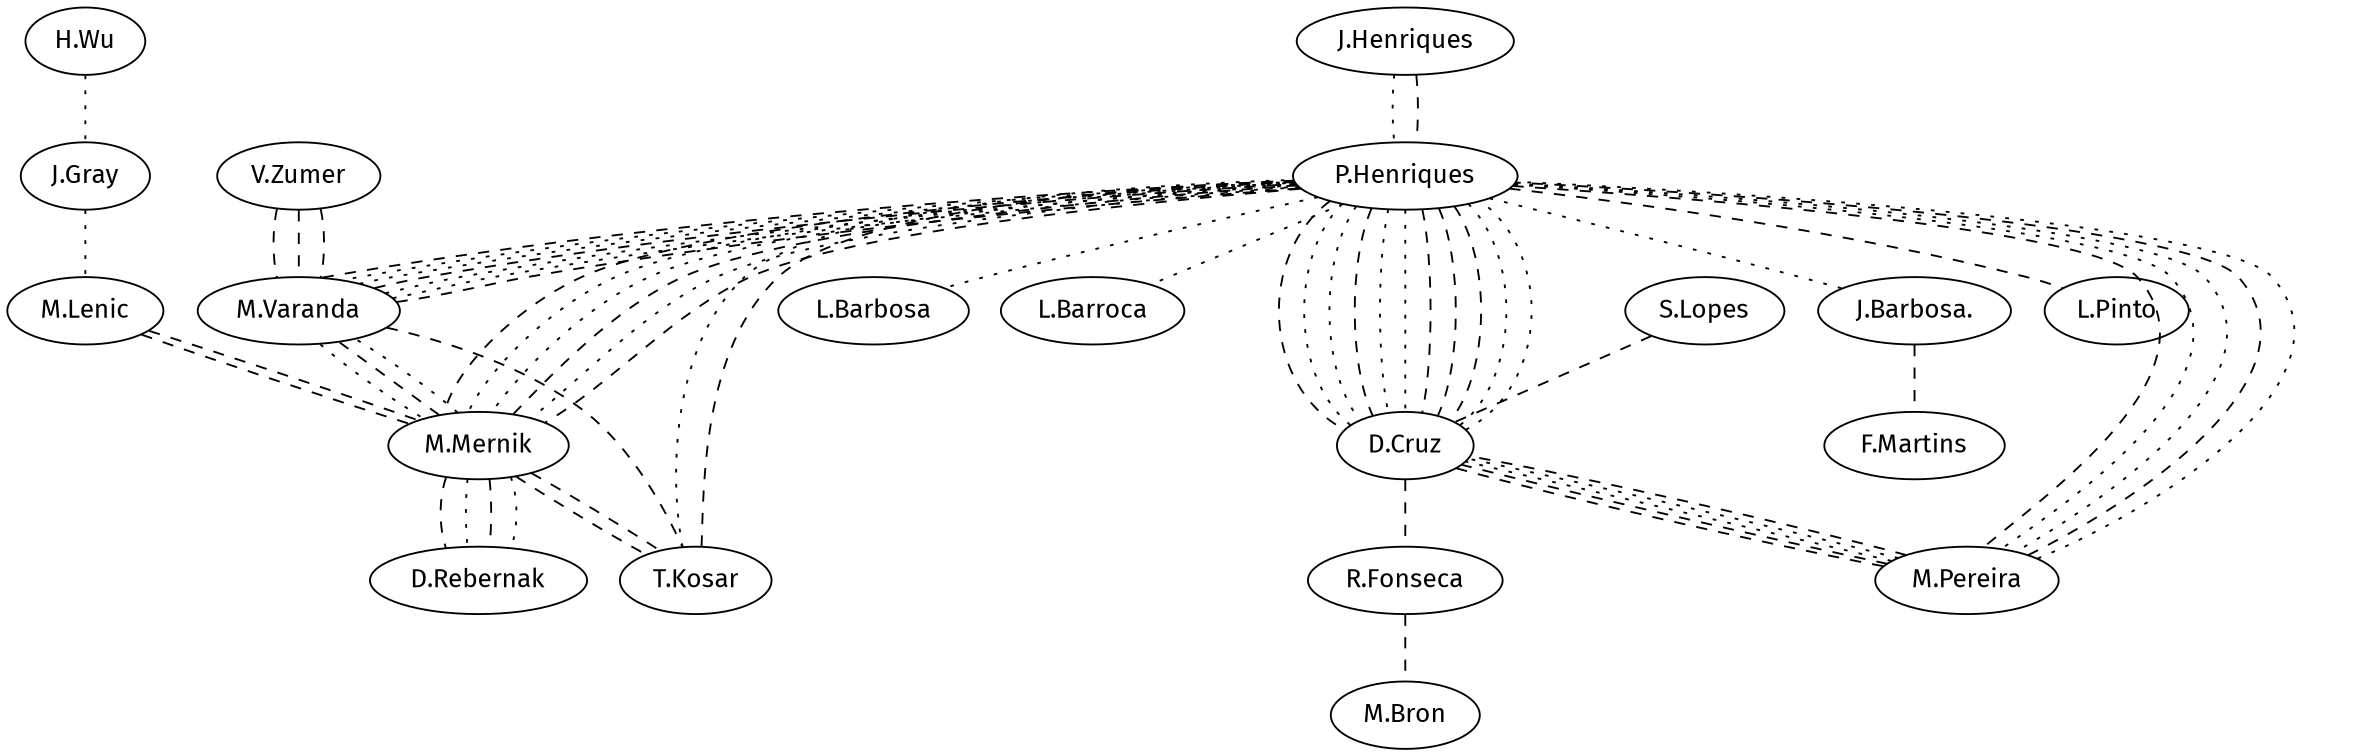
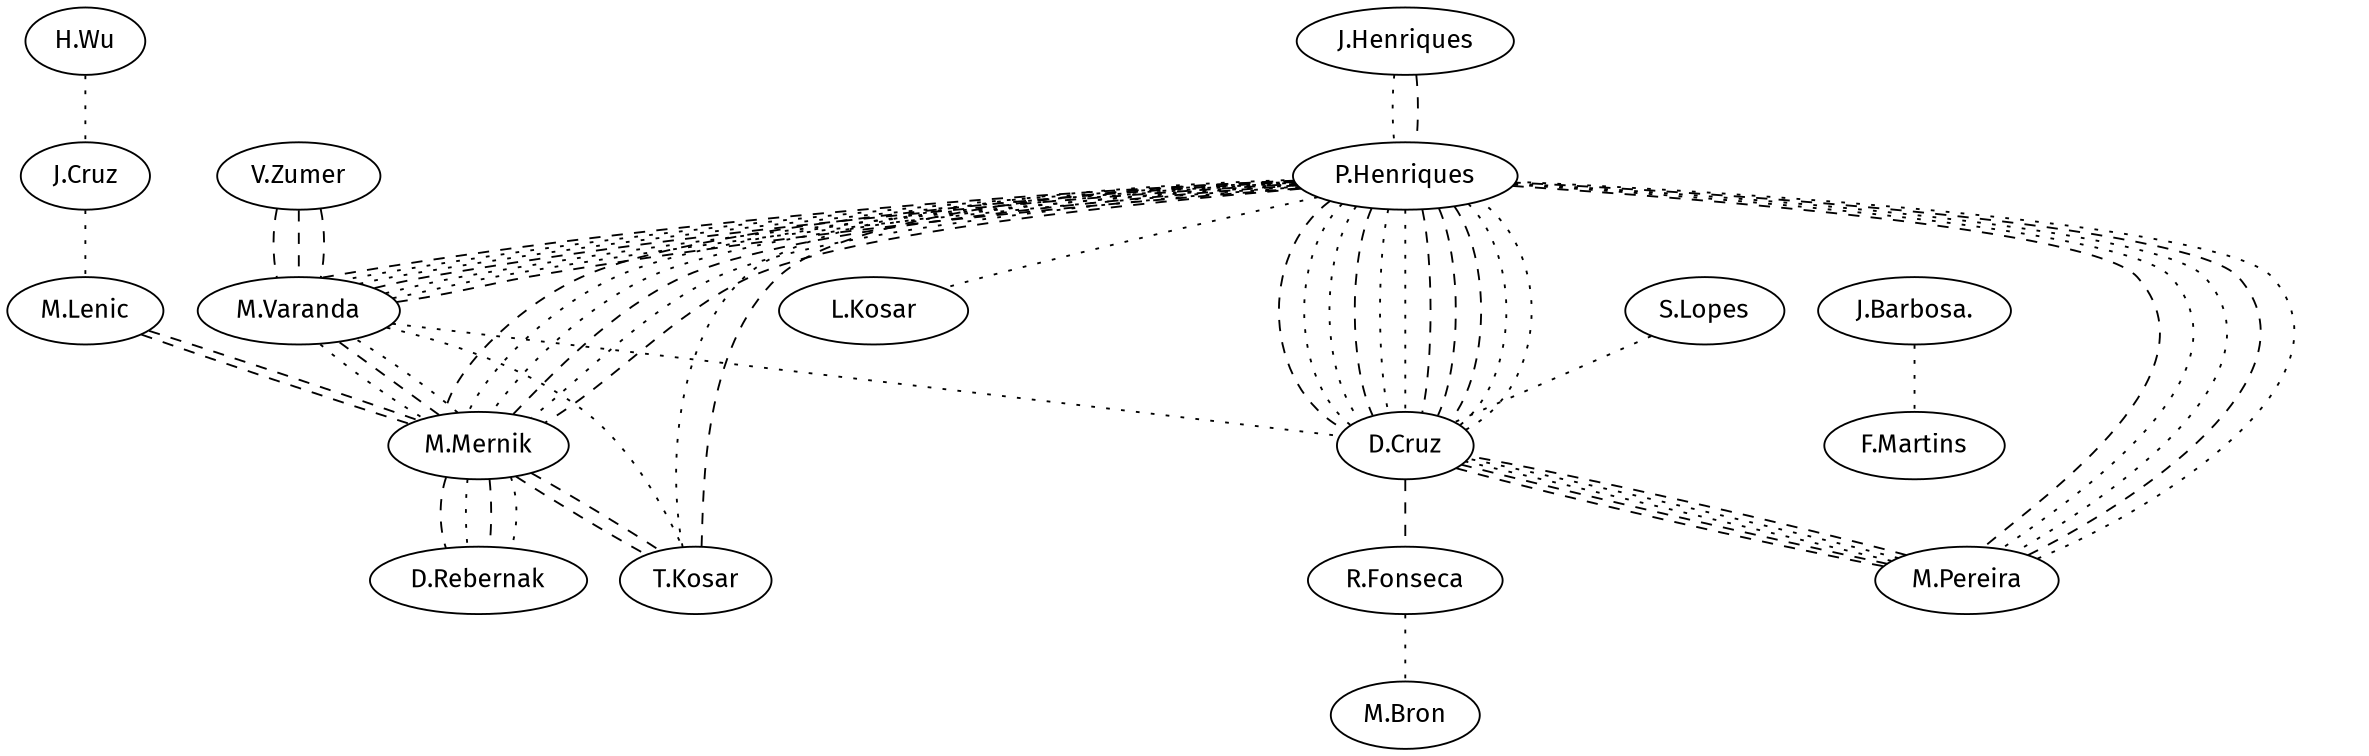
node "J.Gray": label "J.Gray" -> "J.Cruz"
edge "P.Henriques" -- "J.Barbosa.": removed
node "L.Barbosa": label "L.Barbosa" -> "L.Kosar"
node "L.Barroca": removed
node "L.Pinto": removed
edge "J.Barbosa." -- "F.Martins": style dashed -> dotted
edge "S.Lopes" -- "D.Cruz": style dashed -> dotted
edge "M.Varanda" -- "D.Cruz": added
edge "M.Varanda" -- "T.Kosar": style dashed -> dotted
edge "R.Fonseca" -- "M.Bron": style dashed -> dotted
